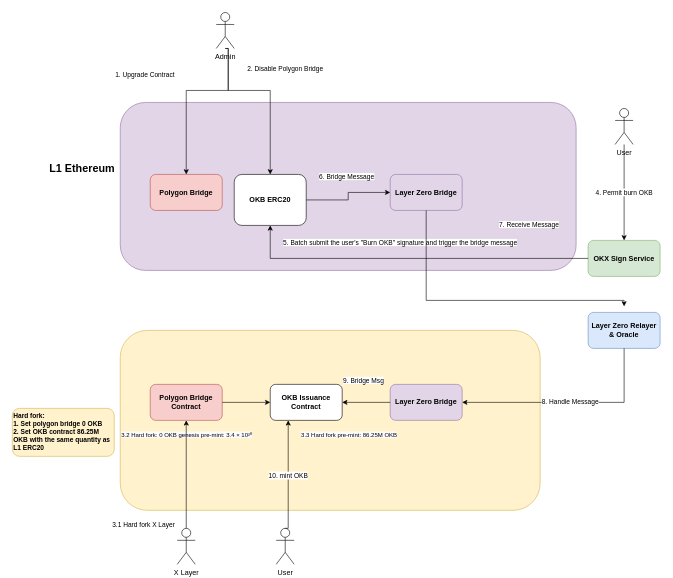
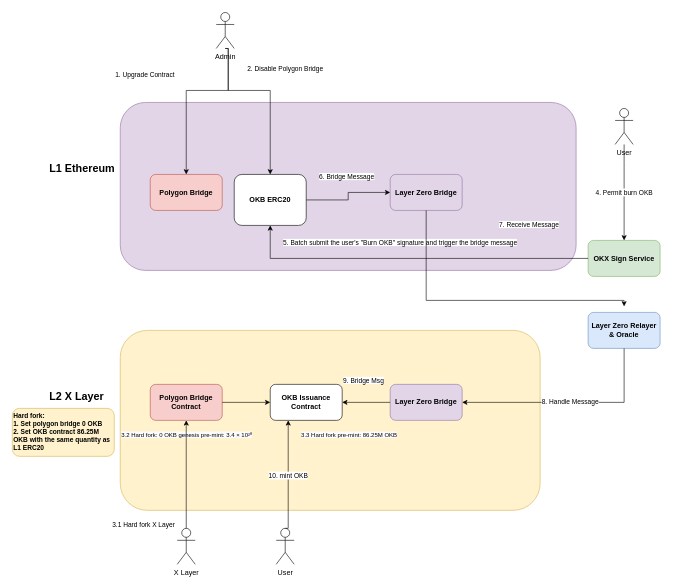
node "L2 X Layer": added
